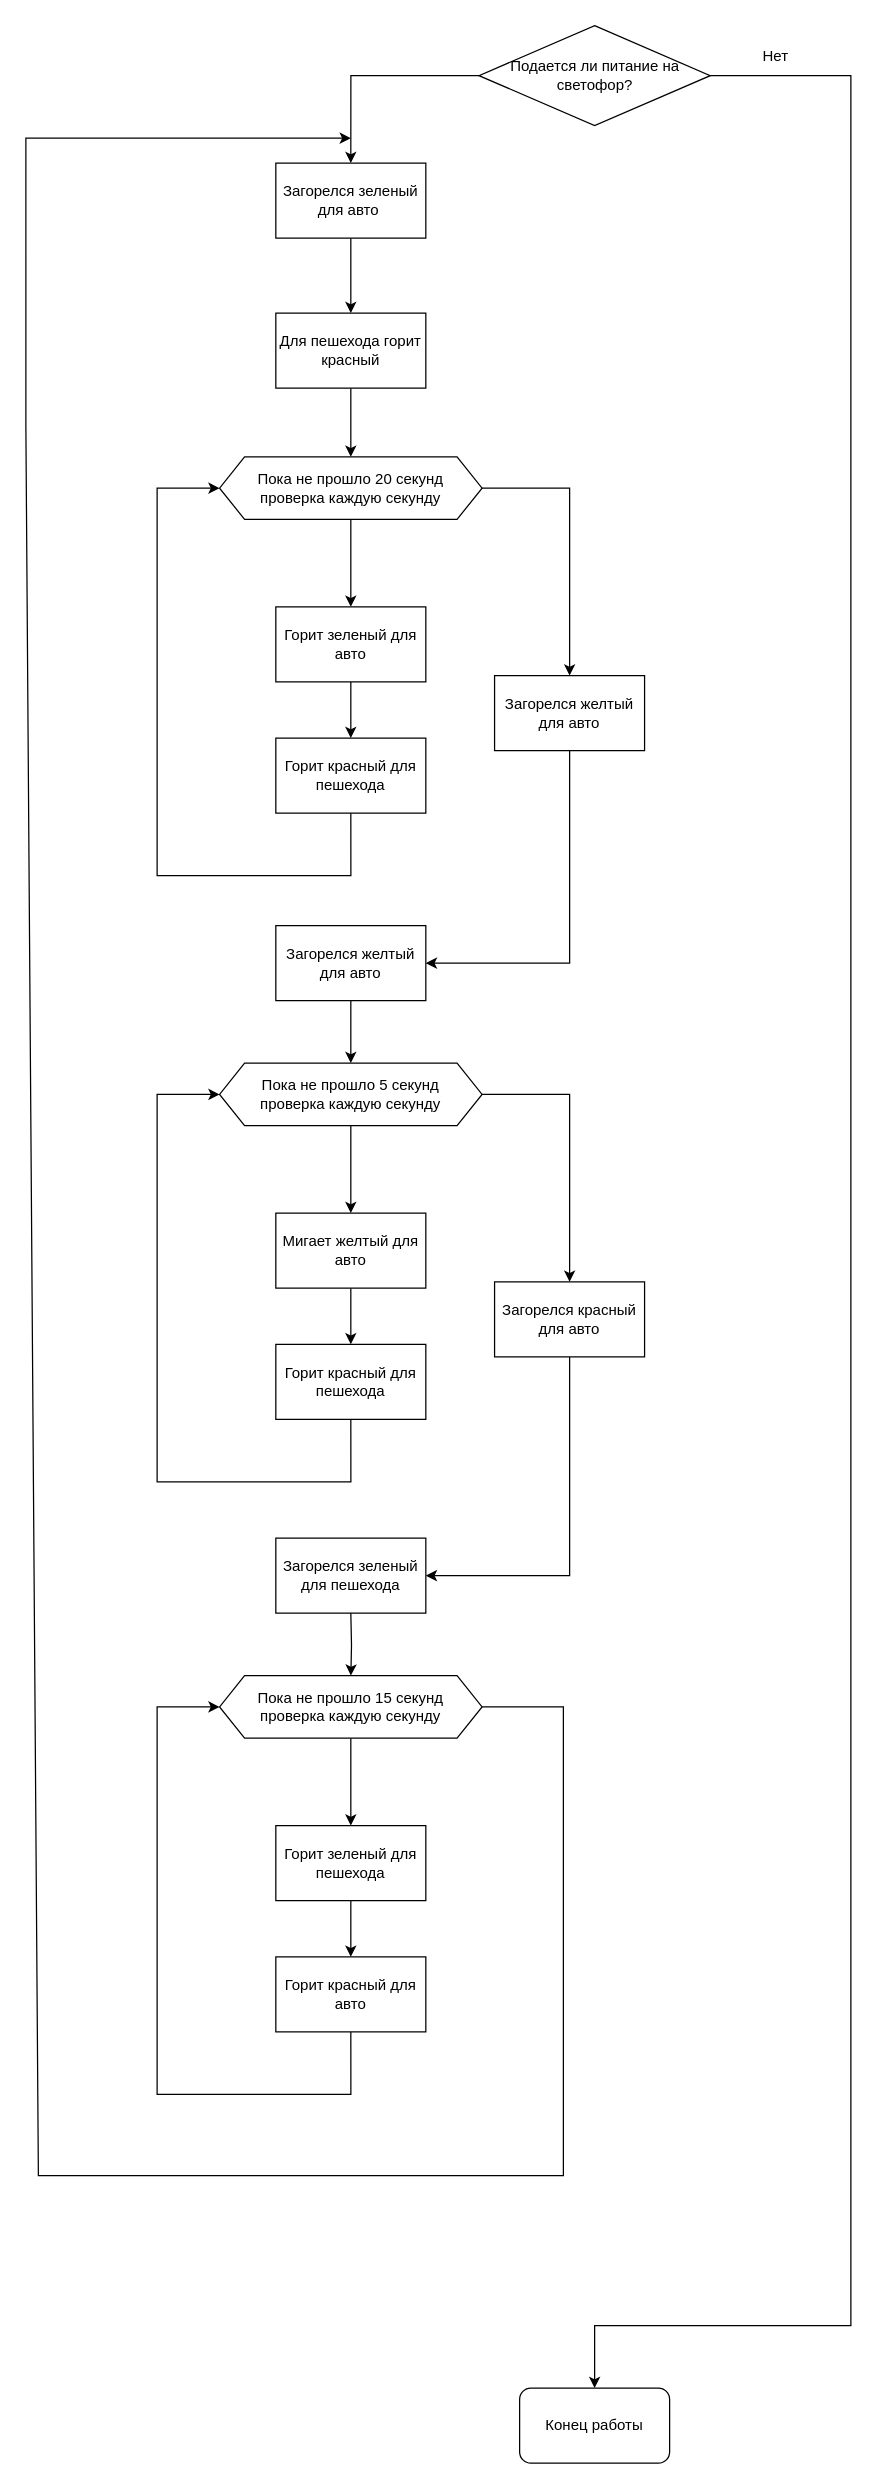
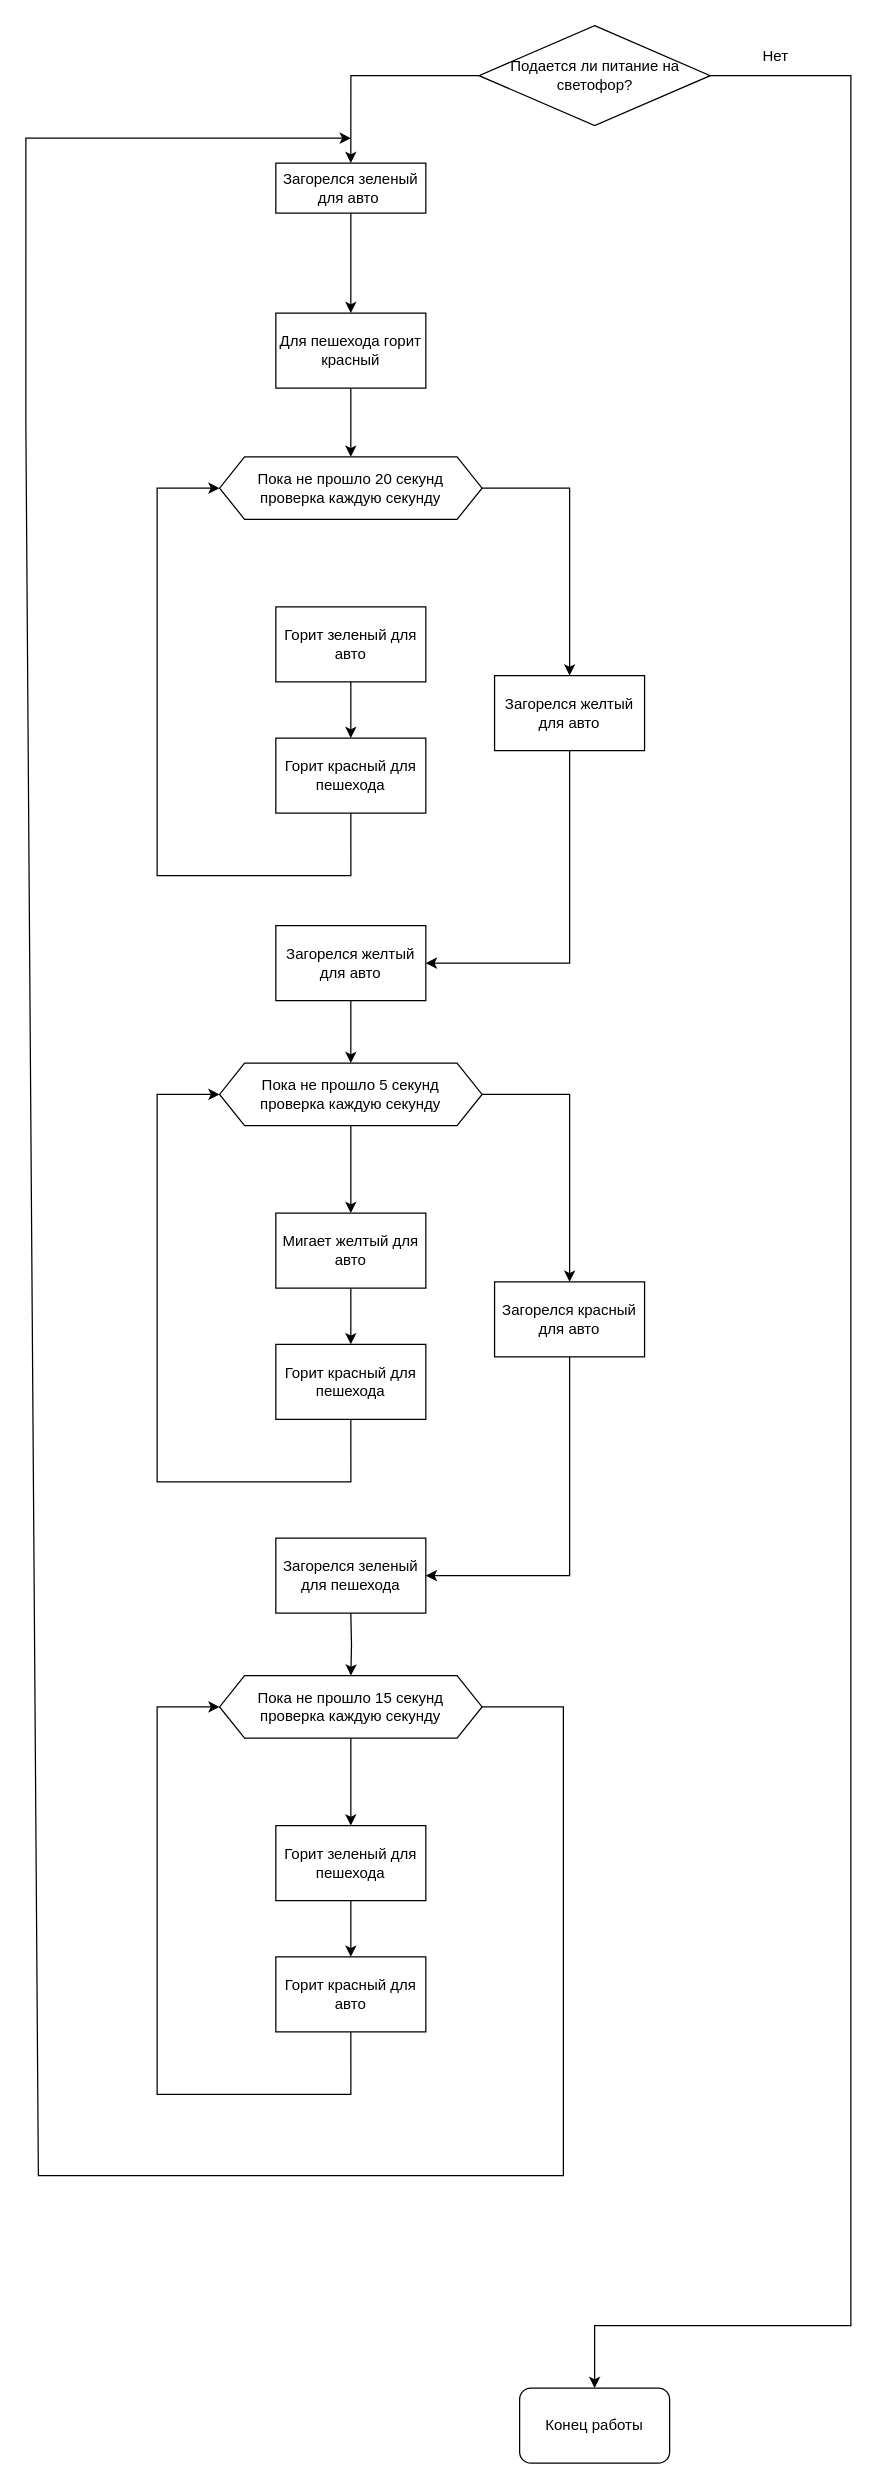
node "Загорелся зеленый для авто": size 150x75 -> 150x50
edge "Пока не прошло 20 секунд проверка каждую секунду" -> "Горит зеленый для авто": removed
